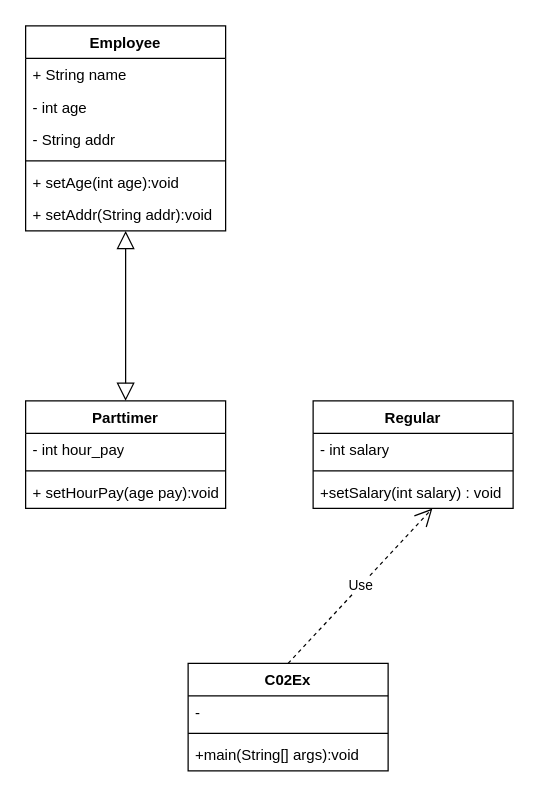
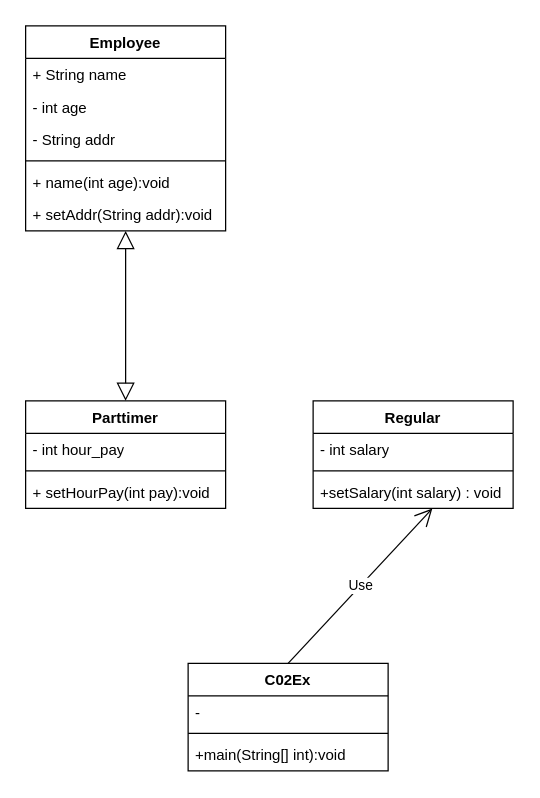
node "+ setAge(int age):void": label "+ setAge(int age):void" -> "+ name(int age):void"
node "+ setHourPay(age pay):void": label "+ setHourPay(age pay):void" -> "+ setHourPay(int pay):void"
edge "C02Ex" -> "+setSalary(int salary) : void": style dashed -> solid
node "+main(String[] args):void": label "+main(String[] args):void" -> "+main(String[] int):void"
